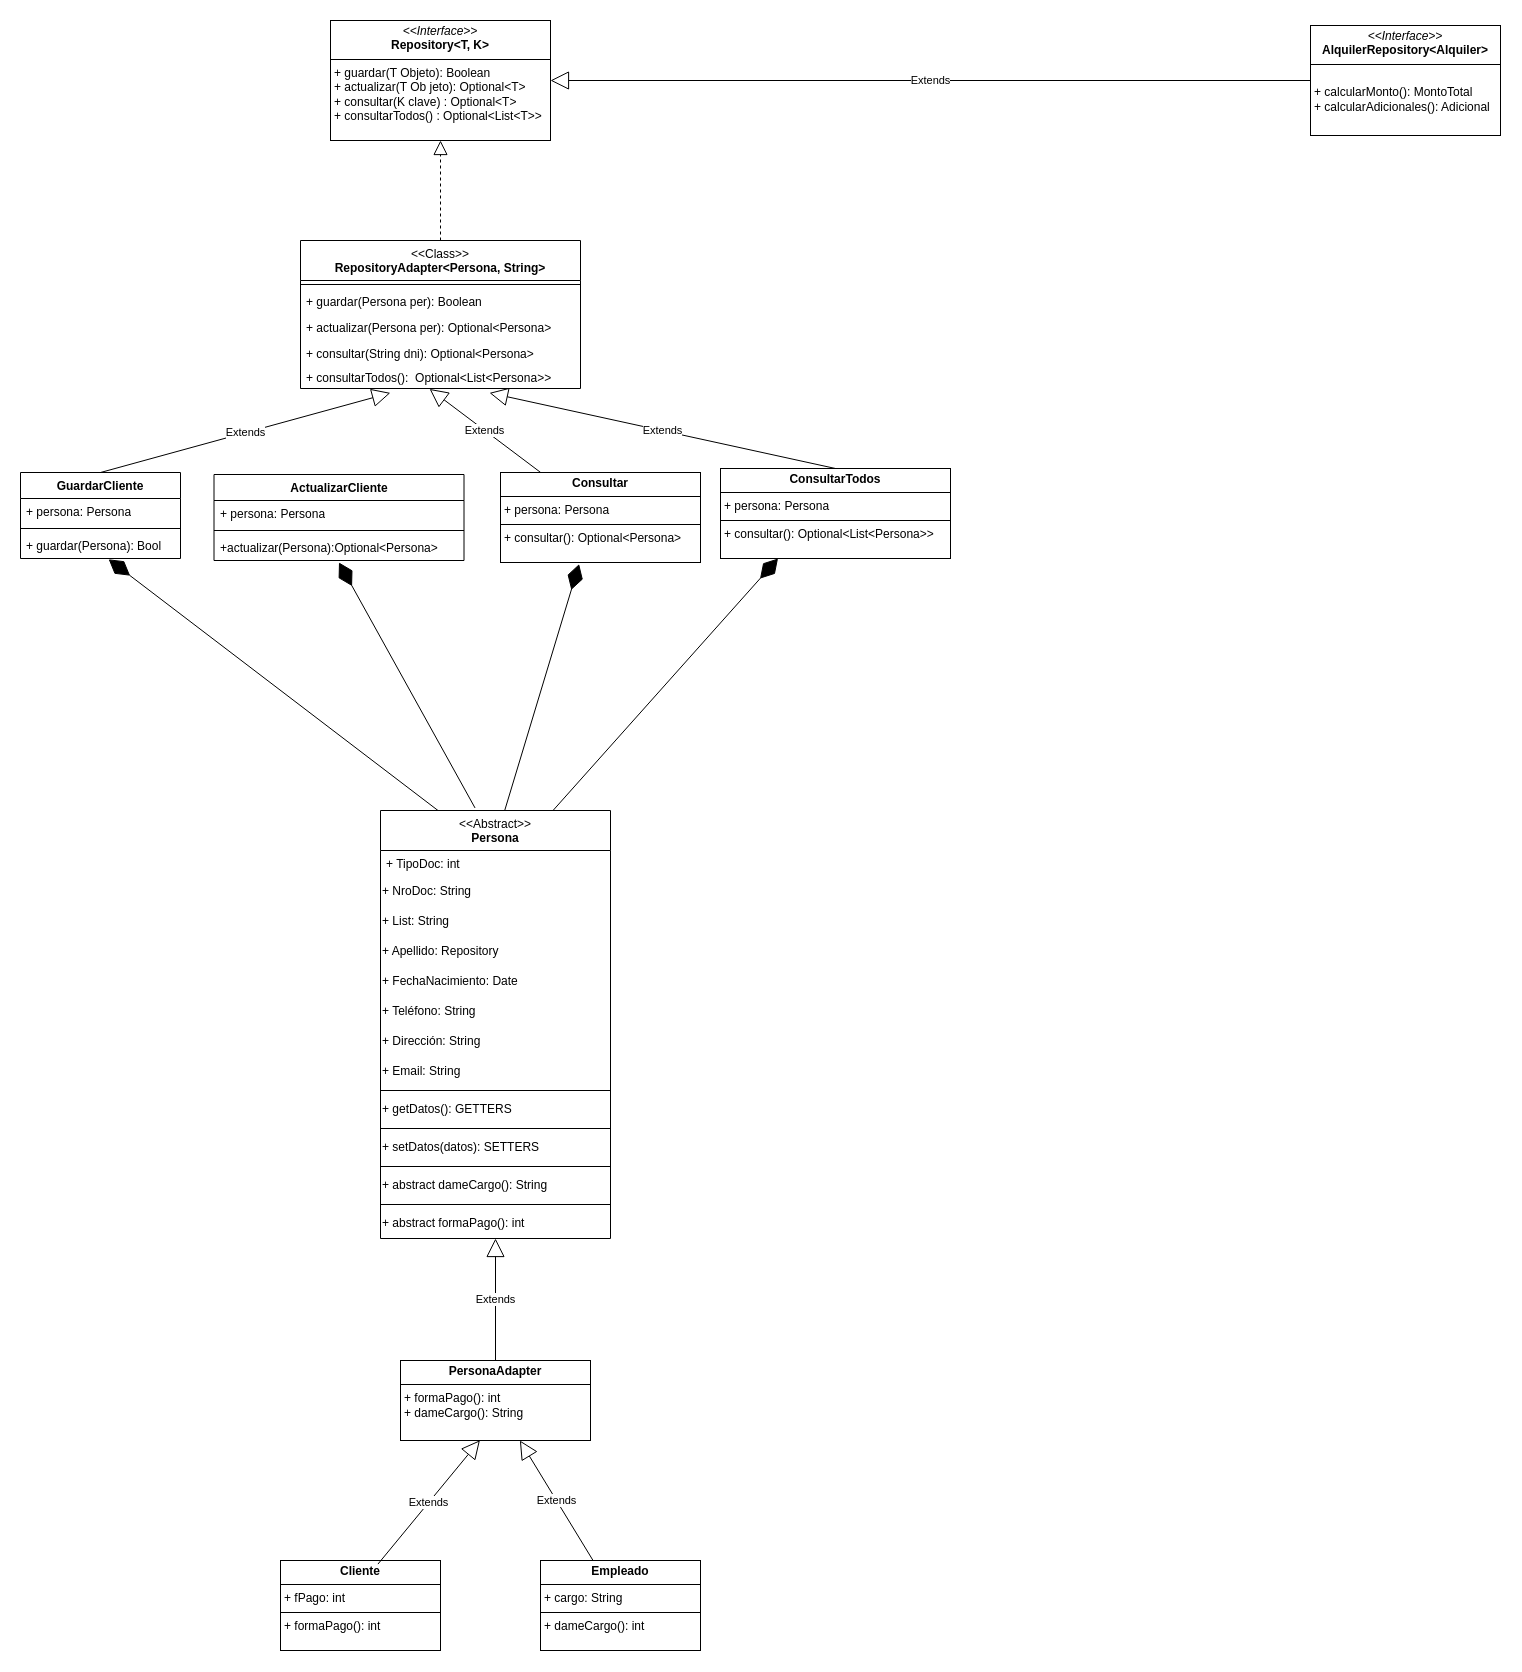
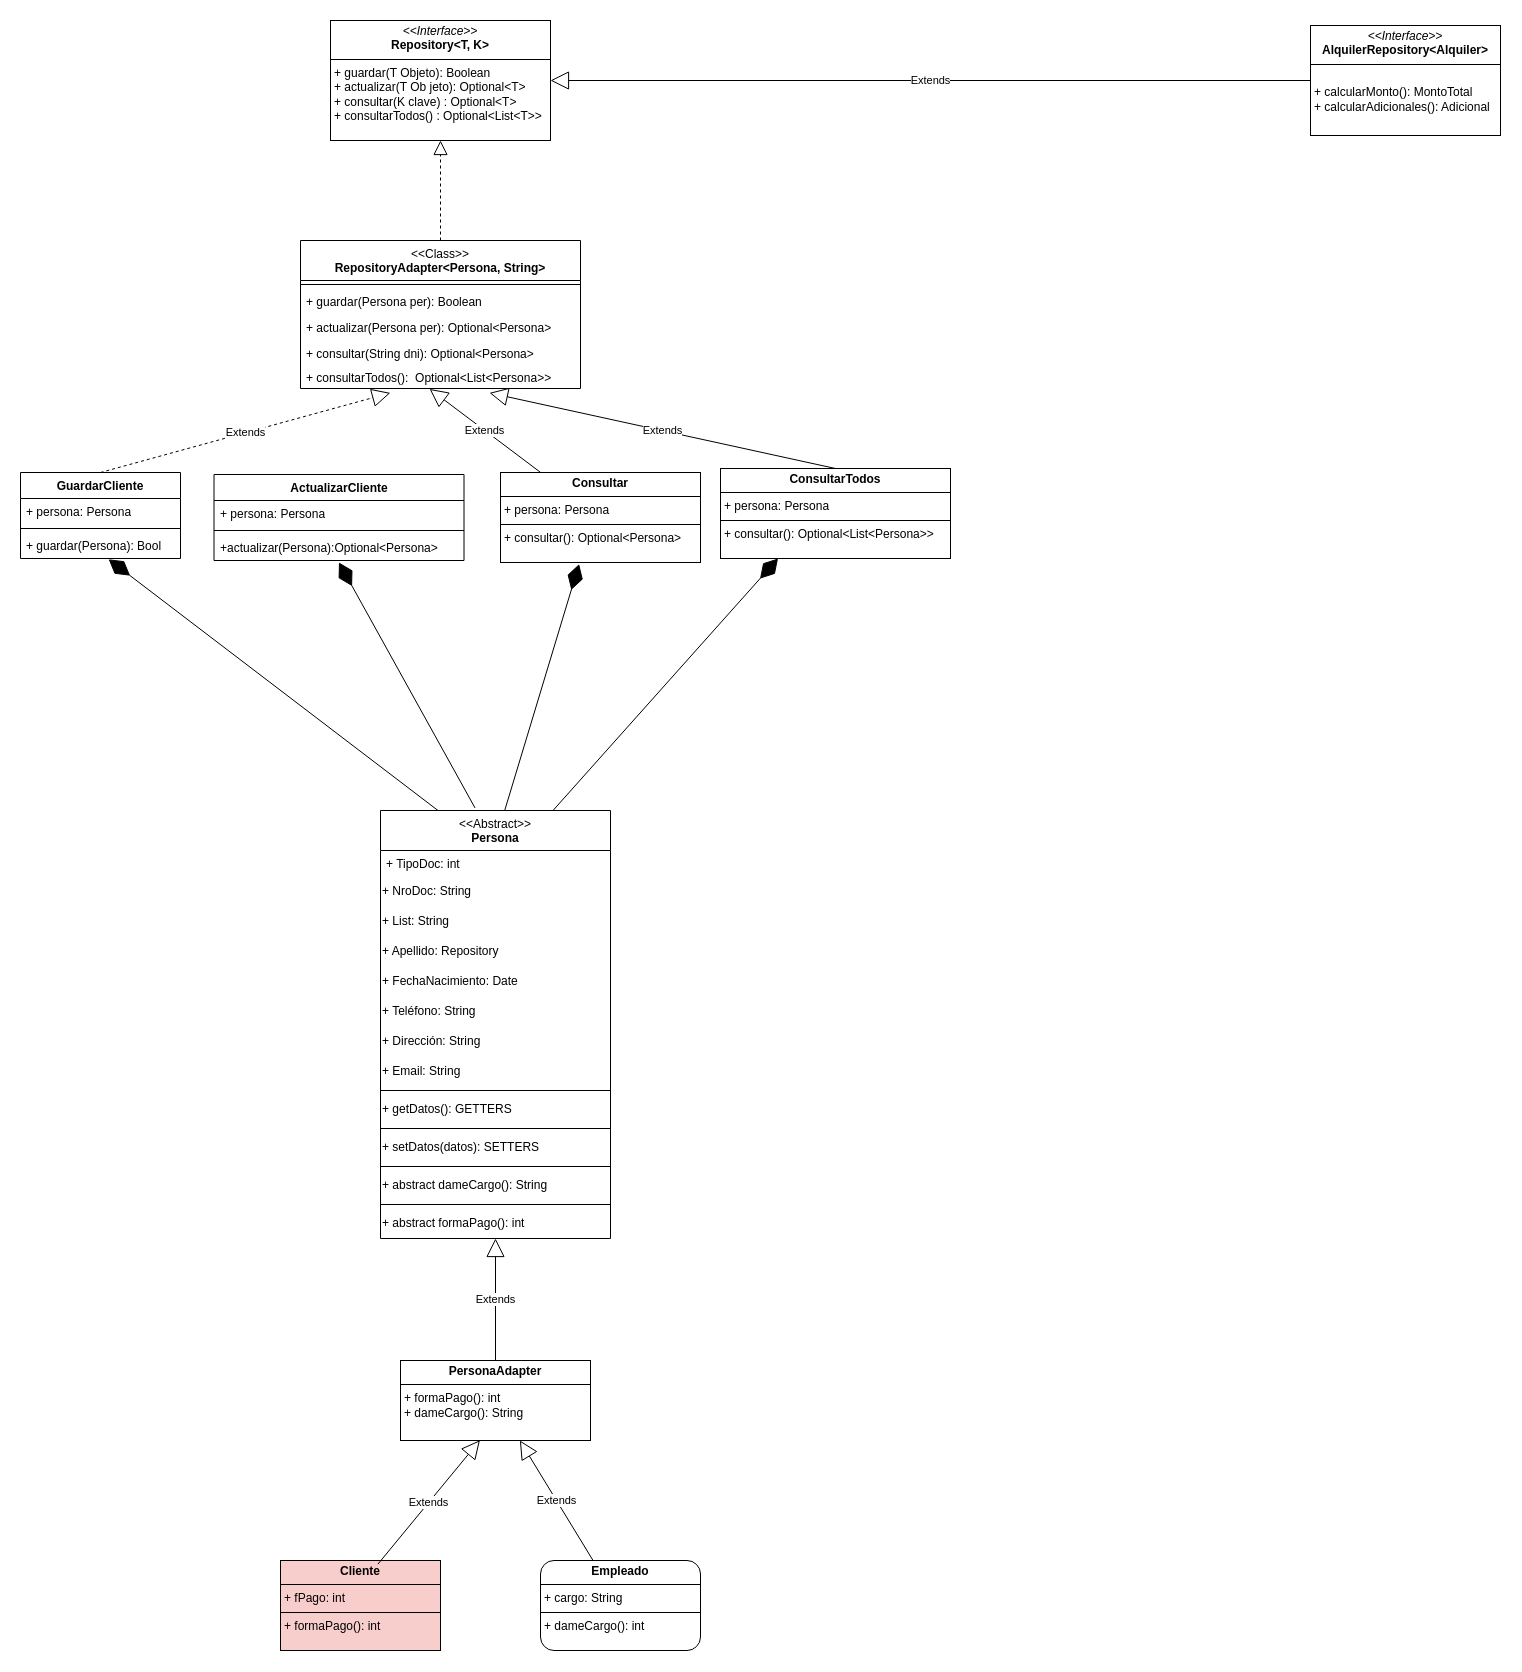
edge "GuardarCliente" -> "+ consultarTodos(): Optional<List<Persona>>": style solid -> dashed
node "Cliente + fPago: int + formaPago(): int": fillcolor #ffffff -> #f8cecc
node "Empleado + cargo: String + dameCargo(): int": shape rectangle -> rounded rectangle
